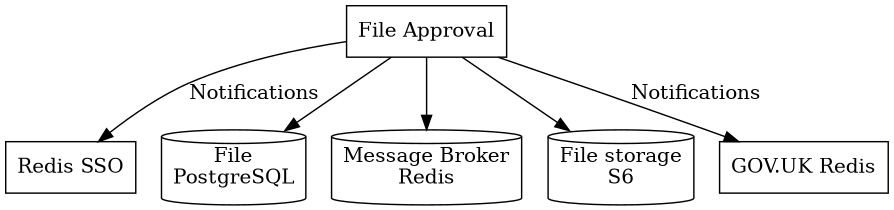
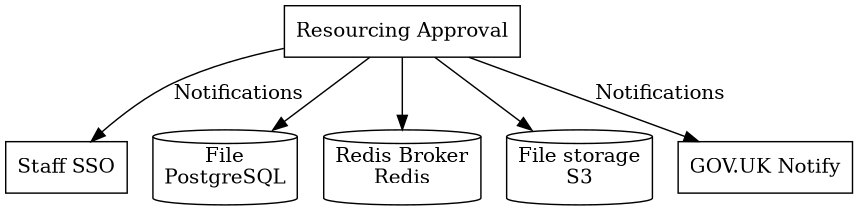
node "File Approval": label "File Approval" -> "Resourcing Approval"
node "Redis SSO": label "Redis SSO" -> "Staff SSO"
node "Message Broker Redis": label "Message Broker Redis" -> "Redis Broker Redis"
node "File storage S6": label "File storage S6" -> "File storage S3"
node "GOV.UK Redis": label "GOV.UK Redis" -> "GOV.UK Notify"
